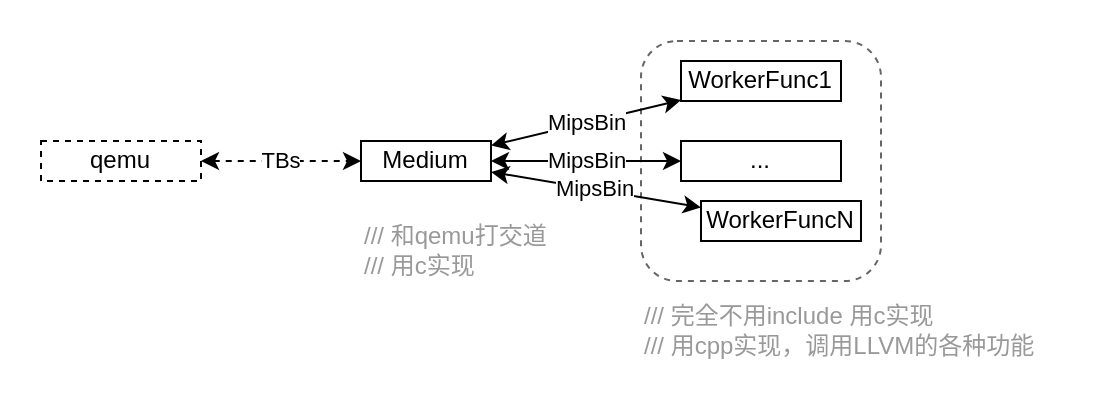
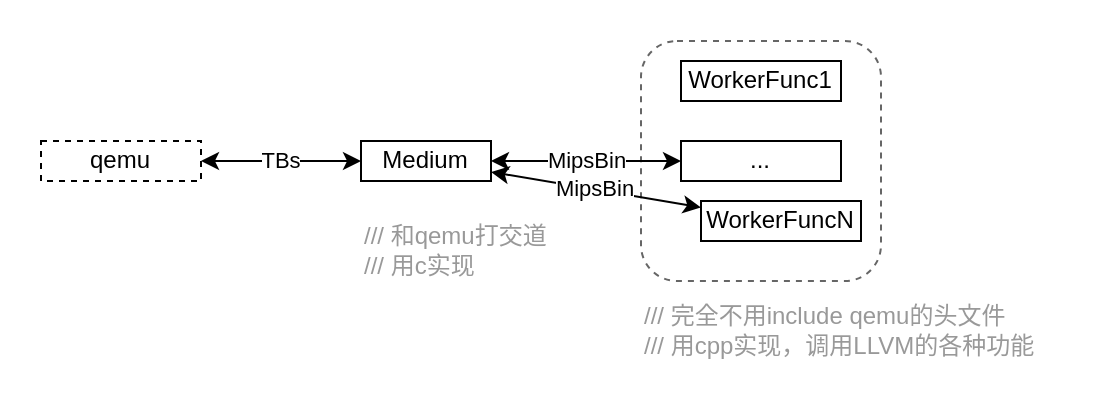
edge "WorkerFunc1" -- "Medium": removed, label "MipsBin"
edge "qemu" -- "Medium": style dashed -> solid
node "/// 完全不用include 用c实现 /// 用cpp实现，调用LLVM的各种功能": label "/// 完全不用include 用c实现 /// 用cpp实现，调用LLVM的各种功能" -> "/// 完全不用include qemu的头文件 /// 用cpp实现，调用LLVM的各种功能"
